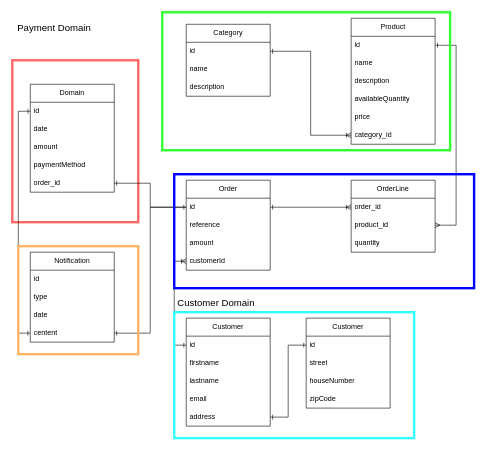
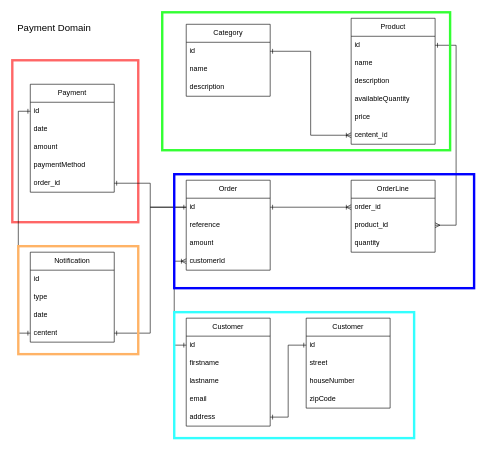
node "Domain": label "Domain" -> "Payment"
node "category_id": label "category_id" -> "centent_id"
node "Customer Domain": removed
